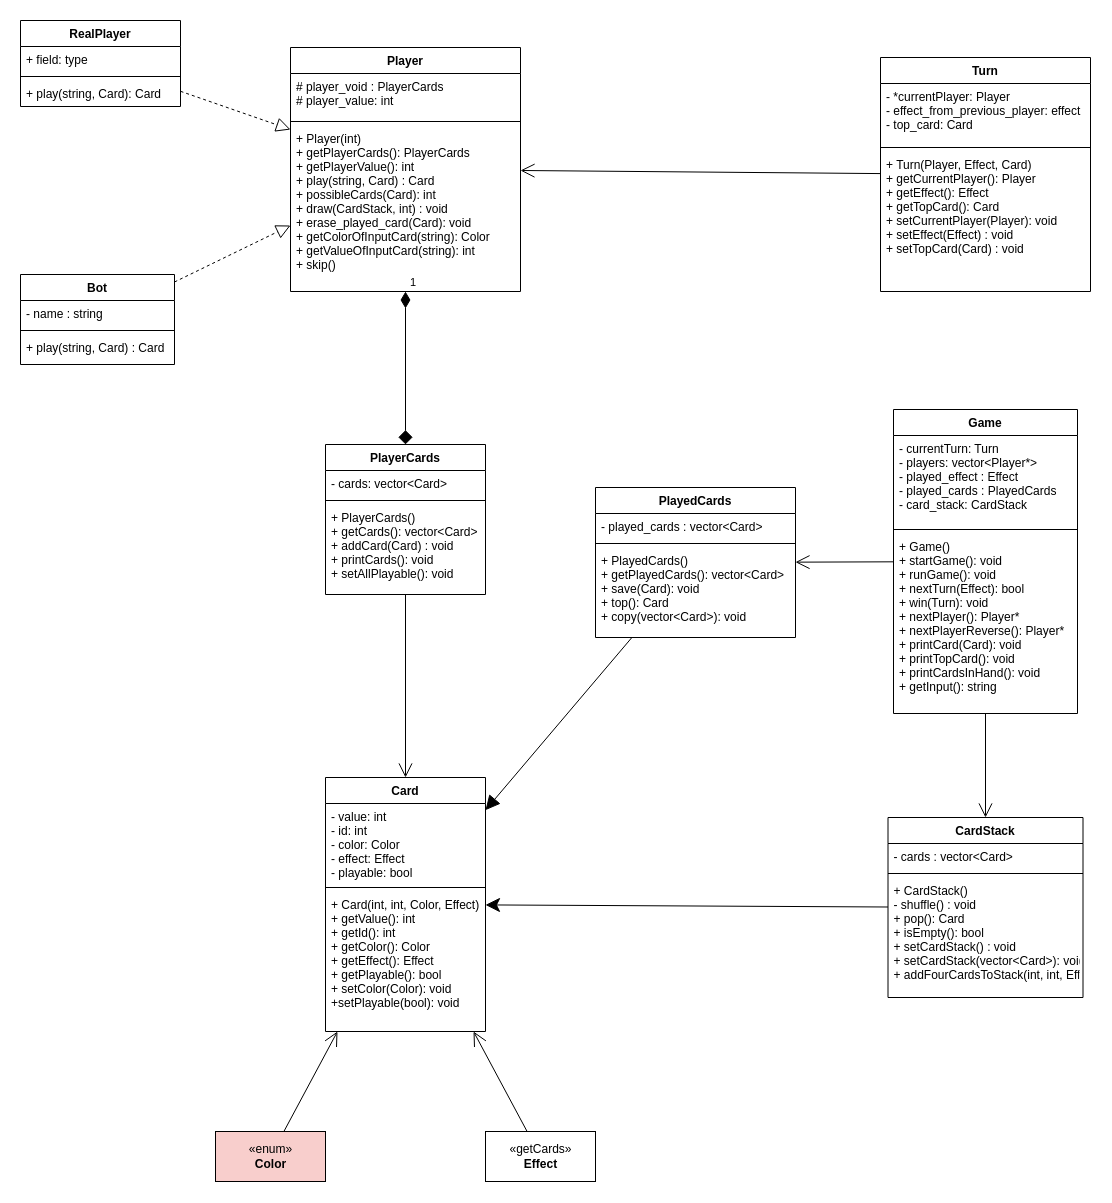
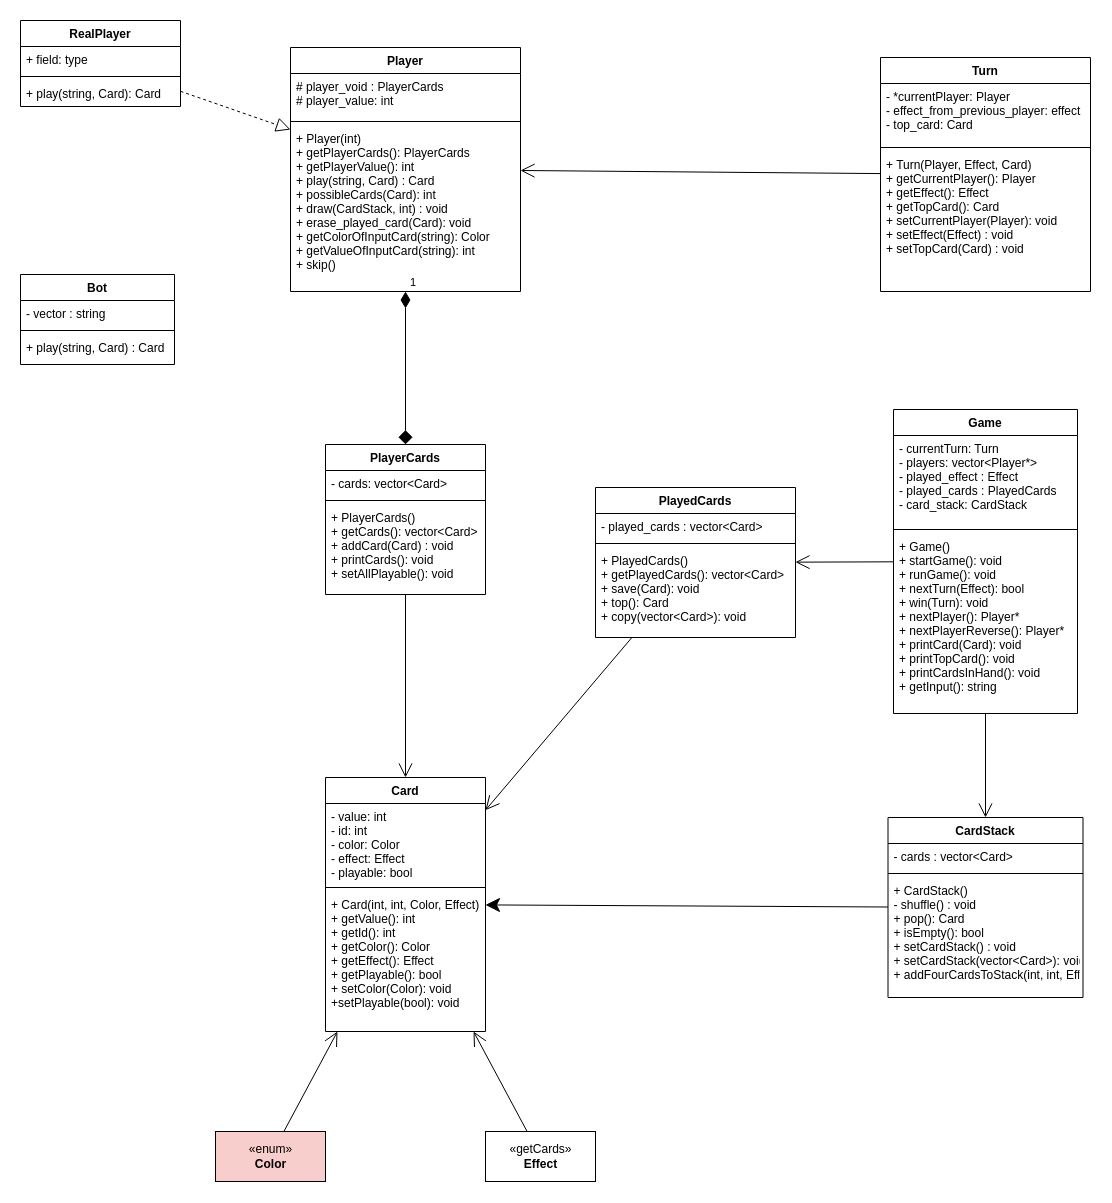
edge "Bot" -> "Player": removed
node "- name : string": label "- name : string" -> "- vector : string"
edge "PlayedCards" -> "Card": arrowhead block -> open
